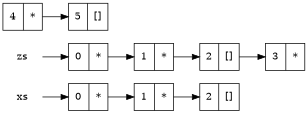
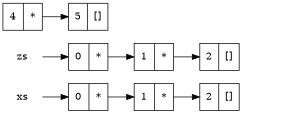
node "3": removed
